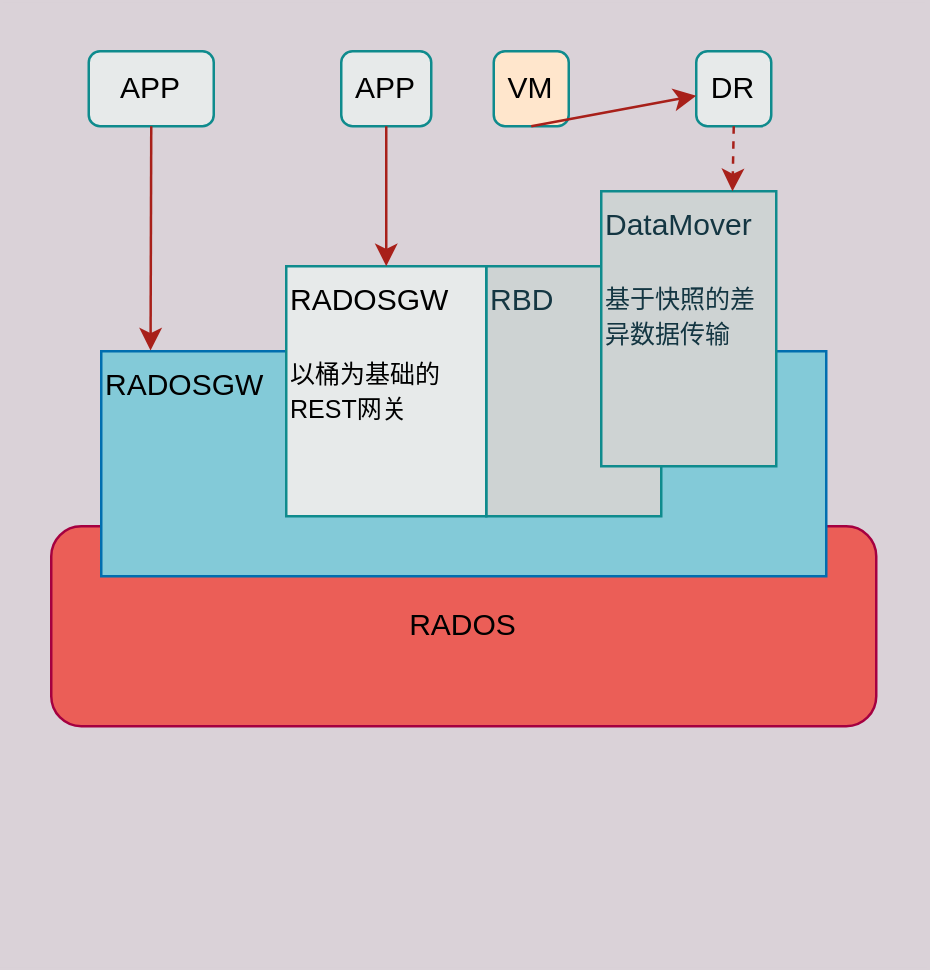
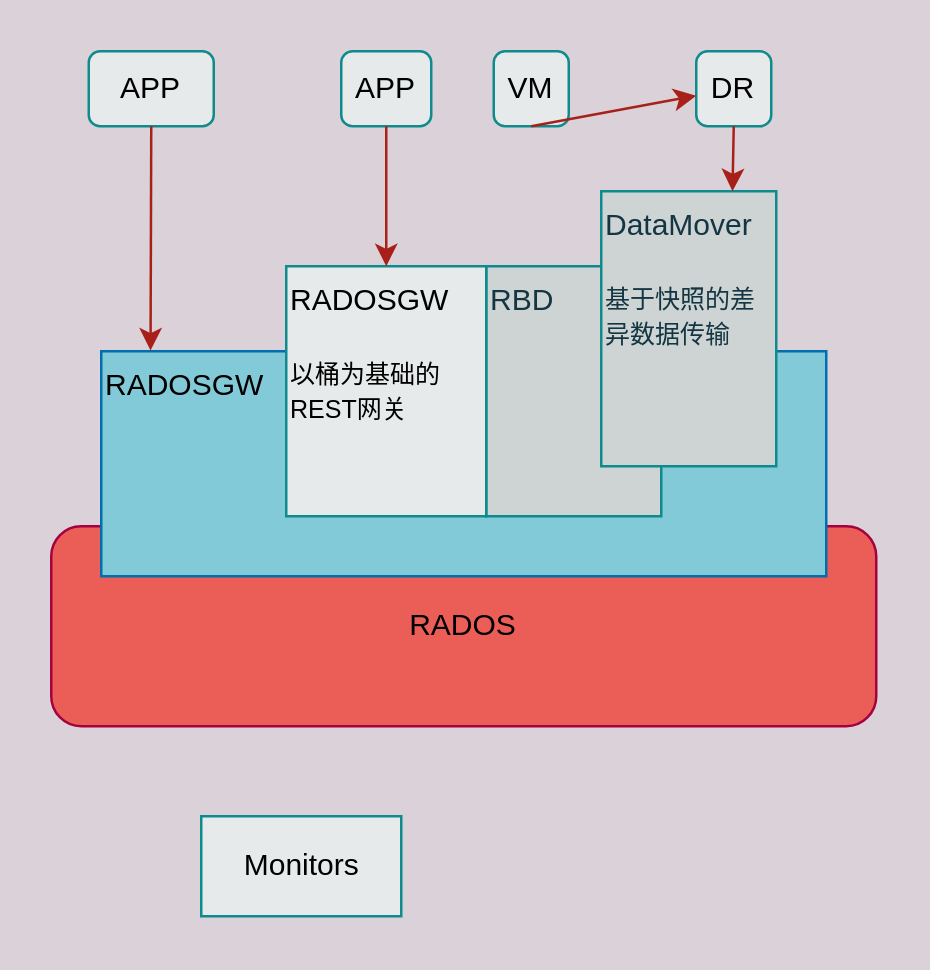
node "VM": fillcolor #ffe6cc -> #e7eaea
edge "DR" -> "DataMover 基于快照的差异数据传输": style dashed -> solid
node "Monitors": added
